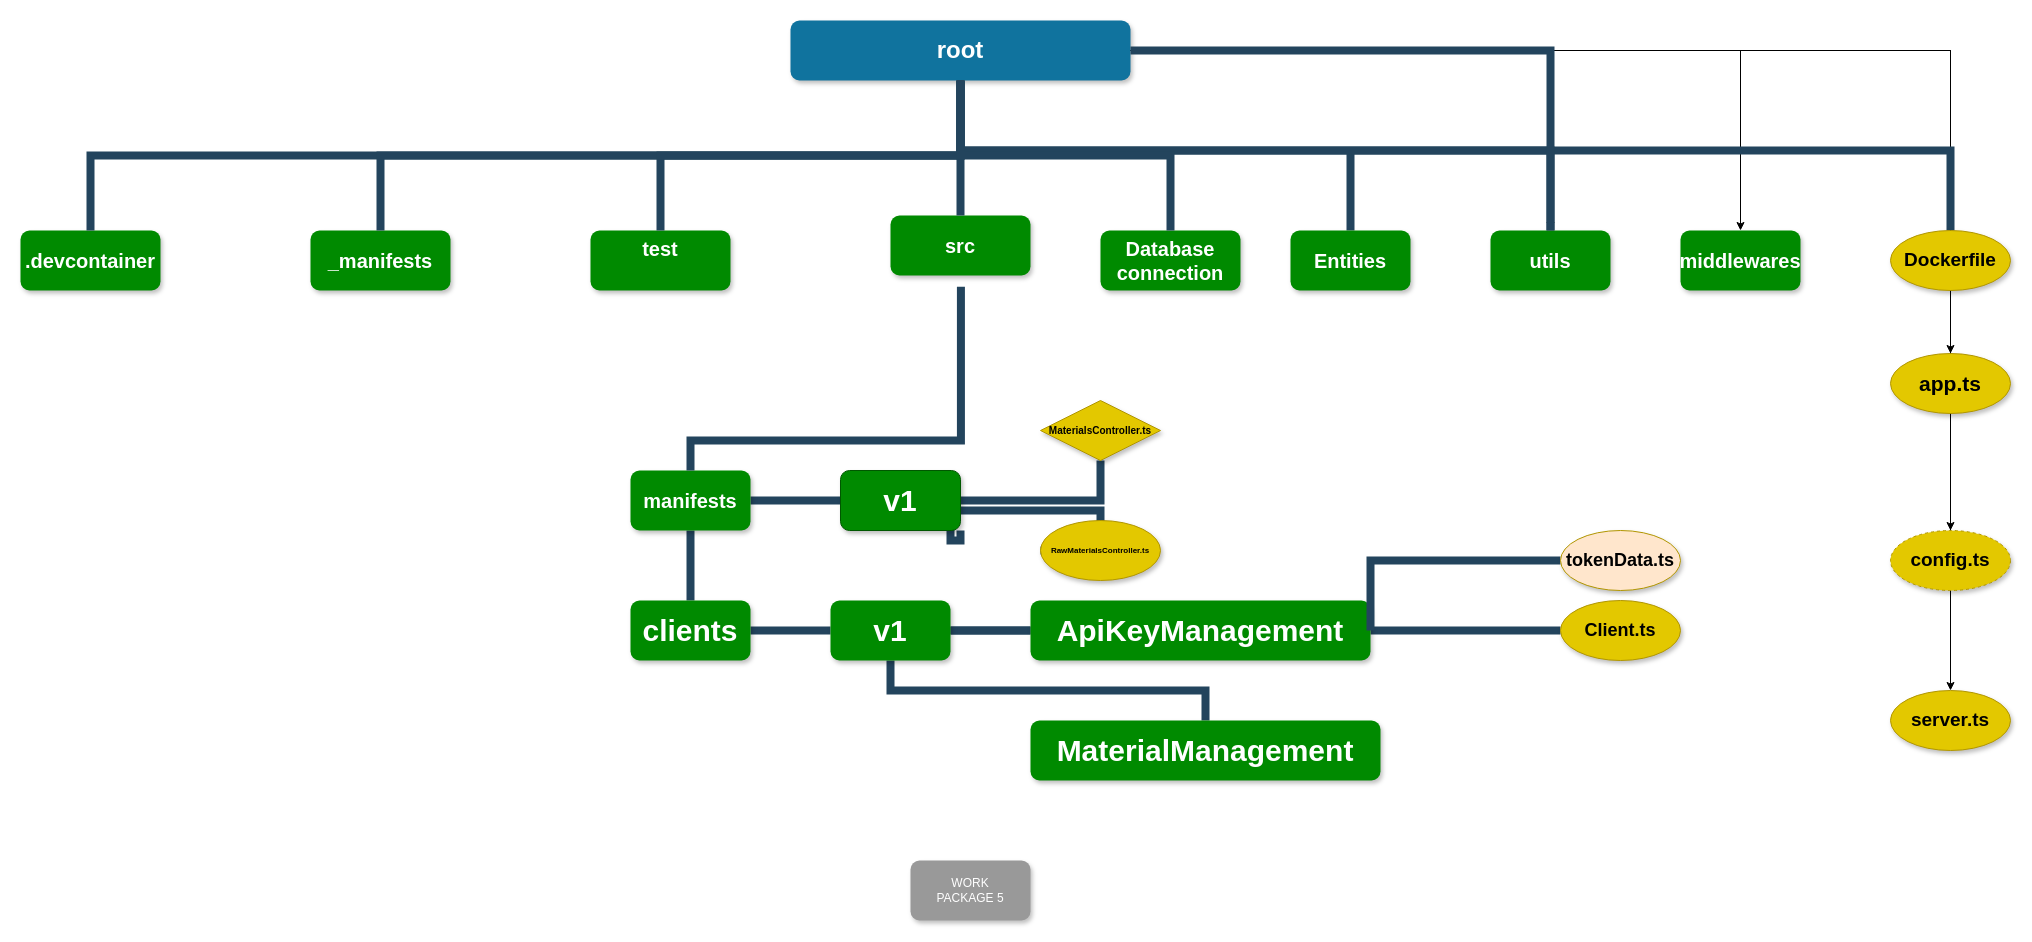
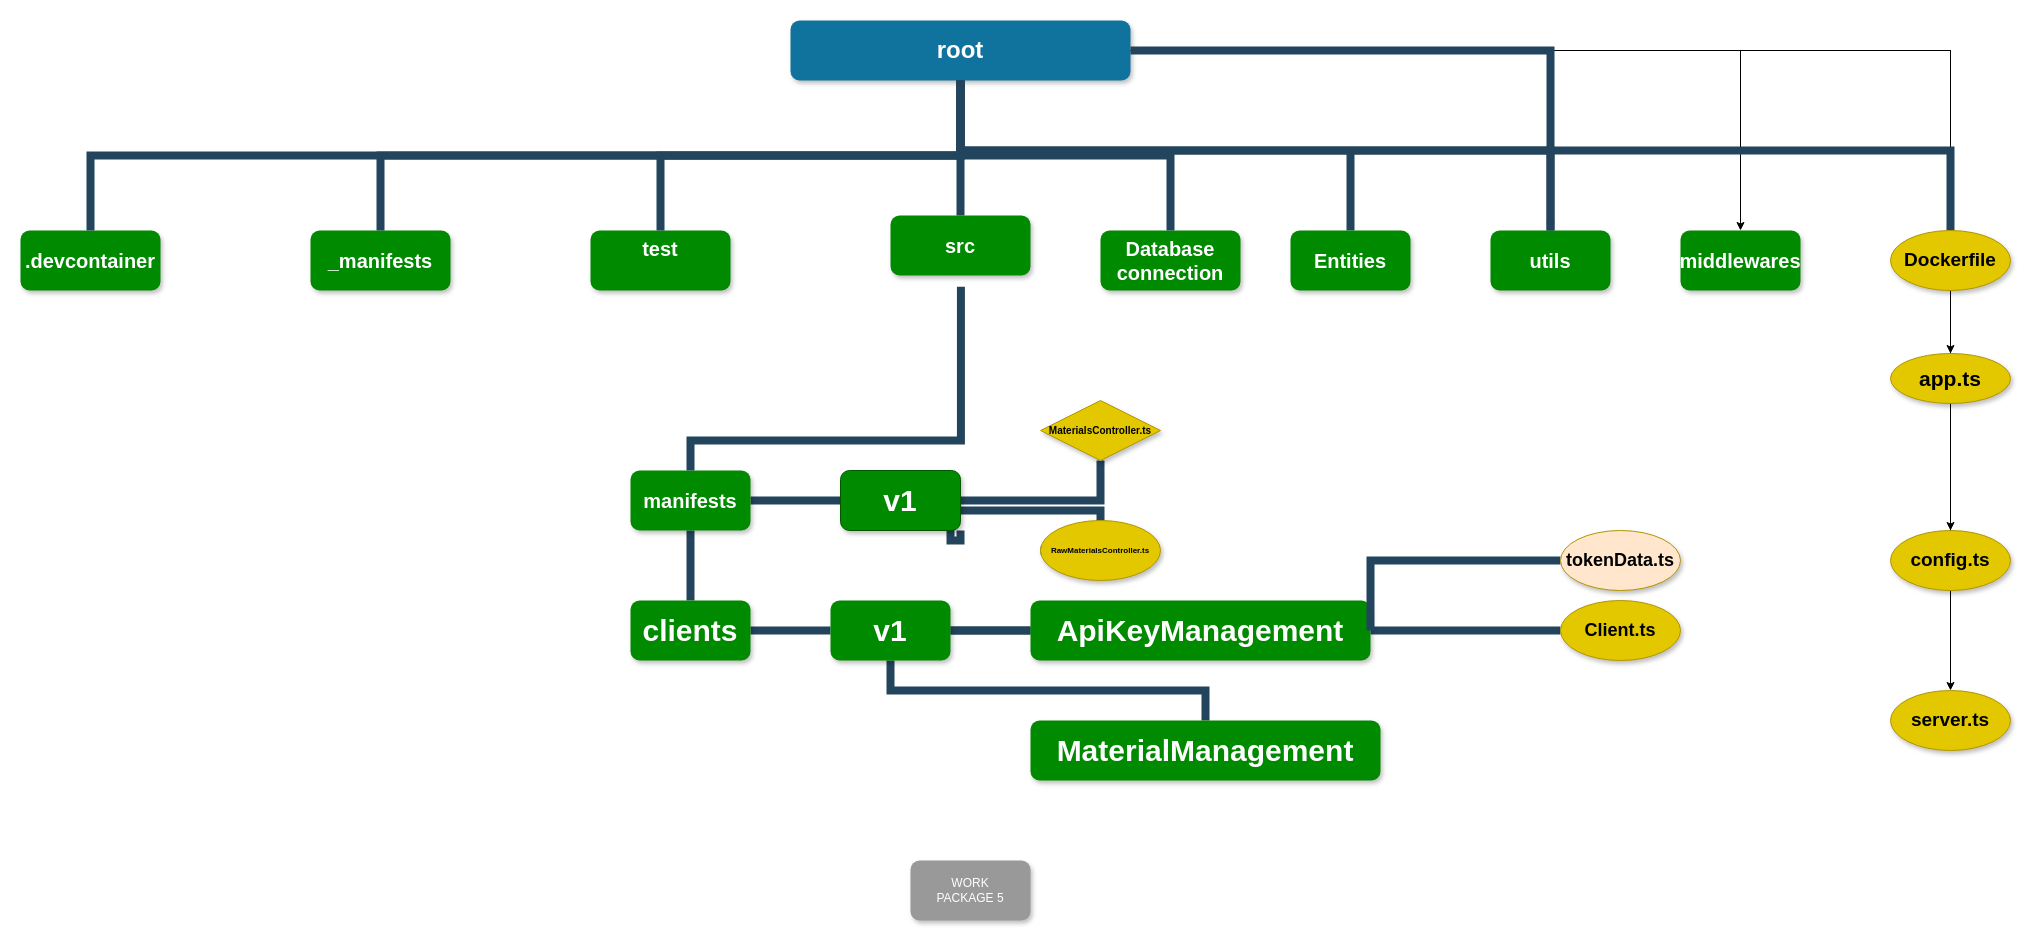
node "app.ts": size 120x60 -> 120x50
node "config.ts": style dashed -> solid
